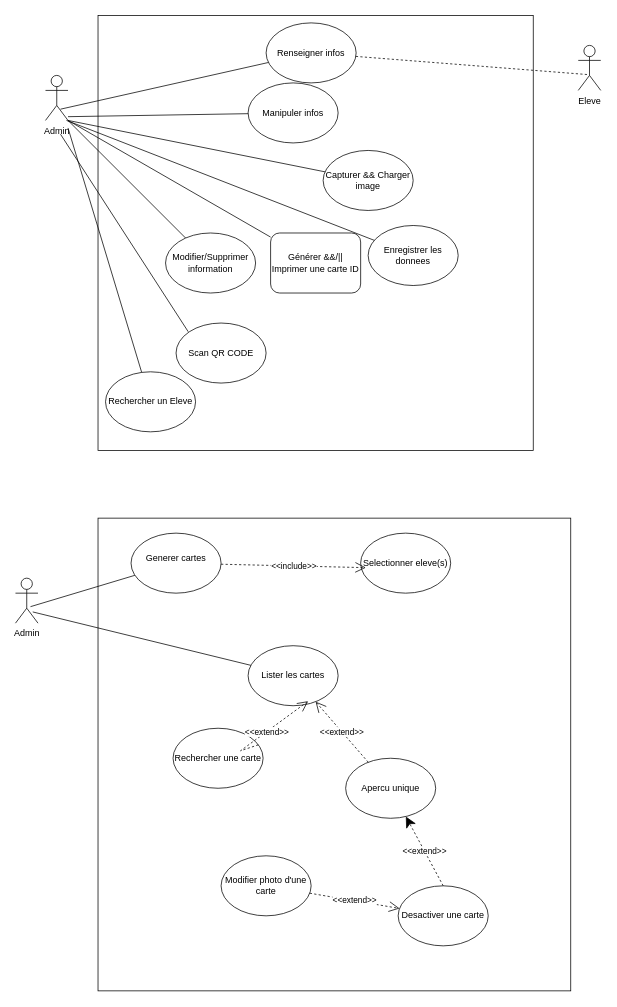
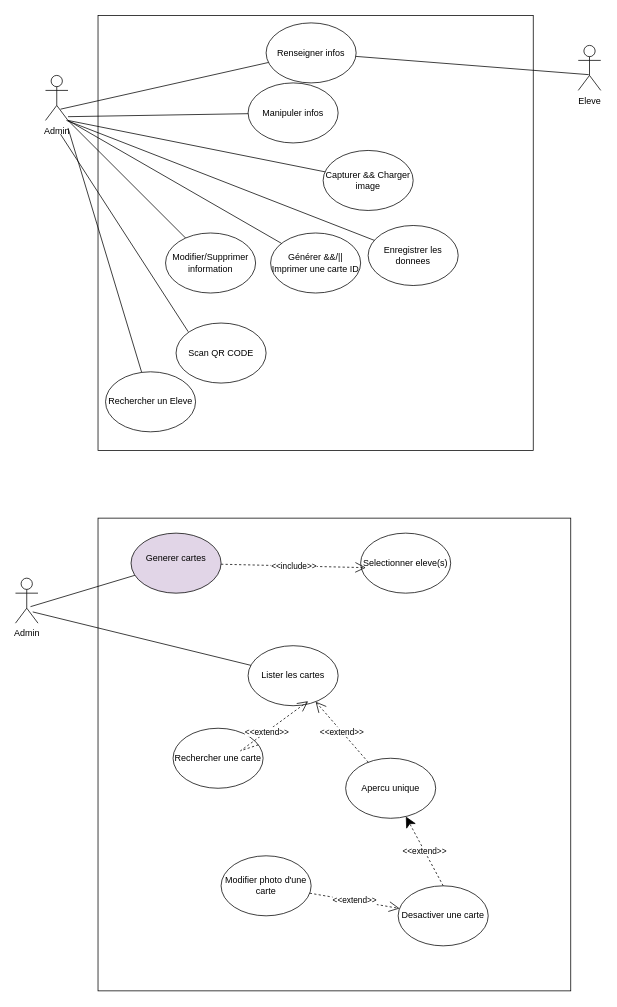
edge "Renseigner infos" -- "Eleve": style dashed -> solid
node "Générer &&/|| Imprimer une carte ID": shape rounded rectangle -> ellipse
node "Generer cartes": fillcolor #ffffff -> #e1d5e7
